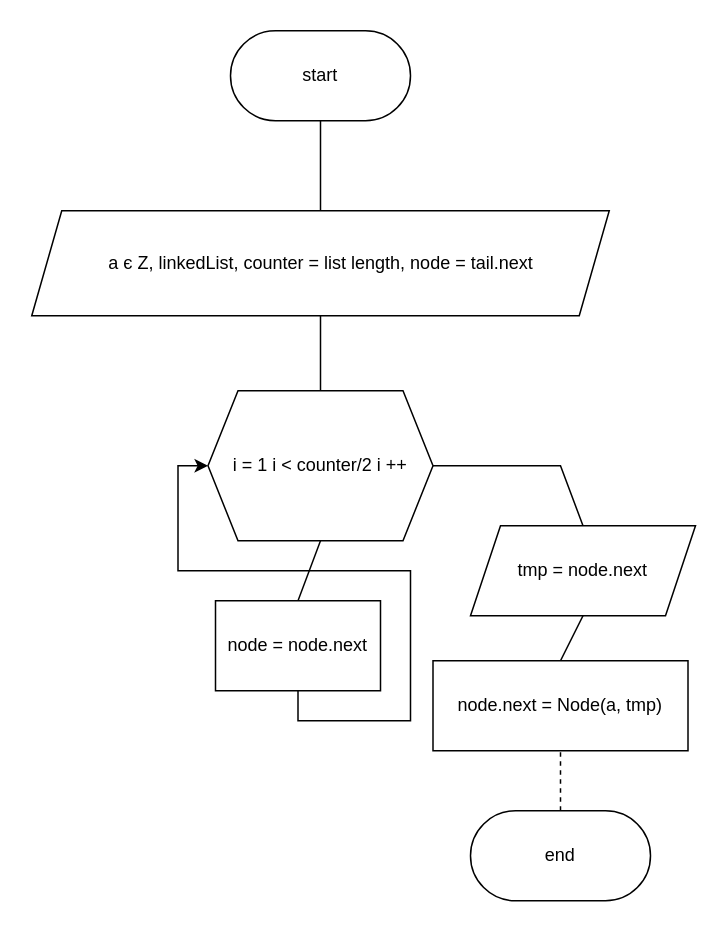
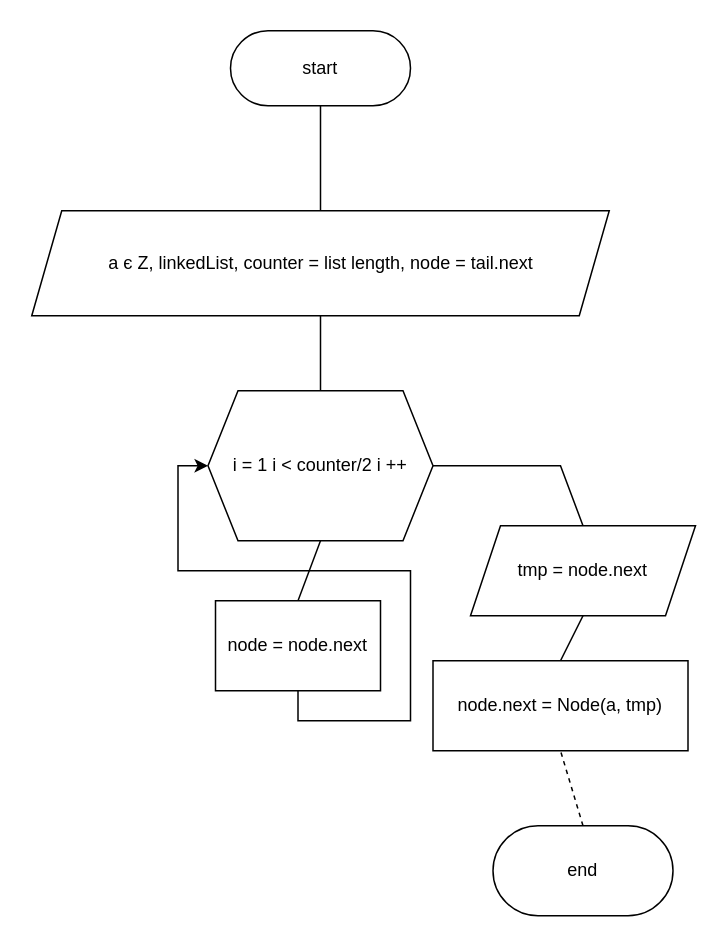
node "start": size 180x90 -> 180x75
node "end": moved (560, 856) -> (583, 871)
